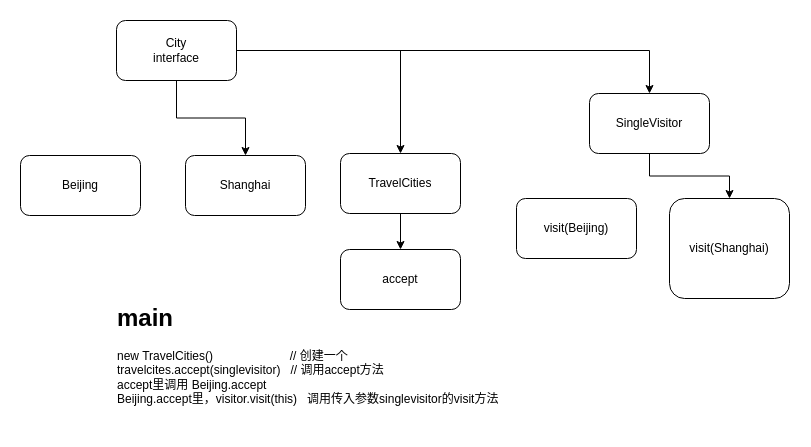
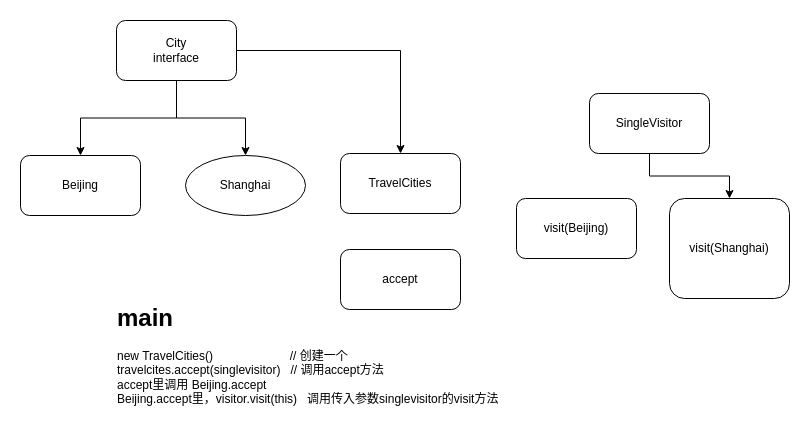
edge "City interface" -> "SingleVisitor": now "City interface" -> "Beijing"
node "Shanghai": shape rounded rectangle -> ellipse
edge "TravelCities" -> "accept": removed
